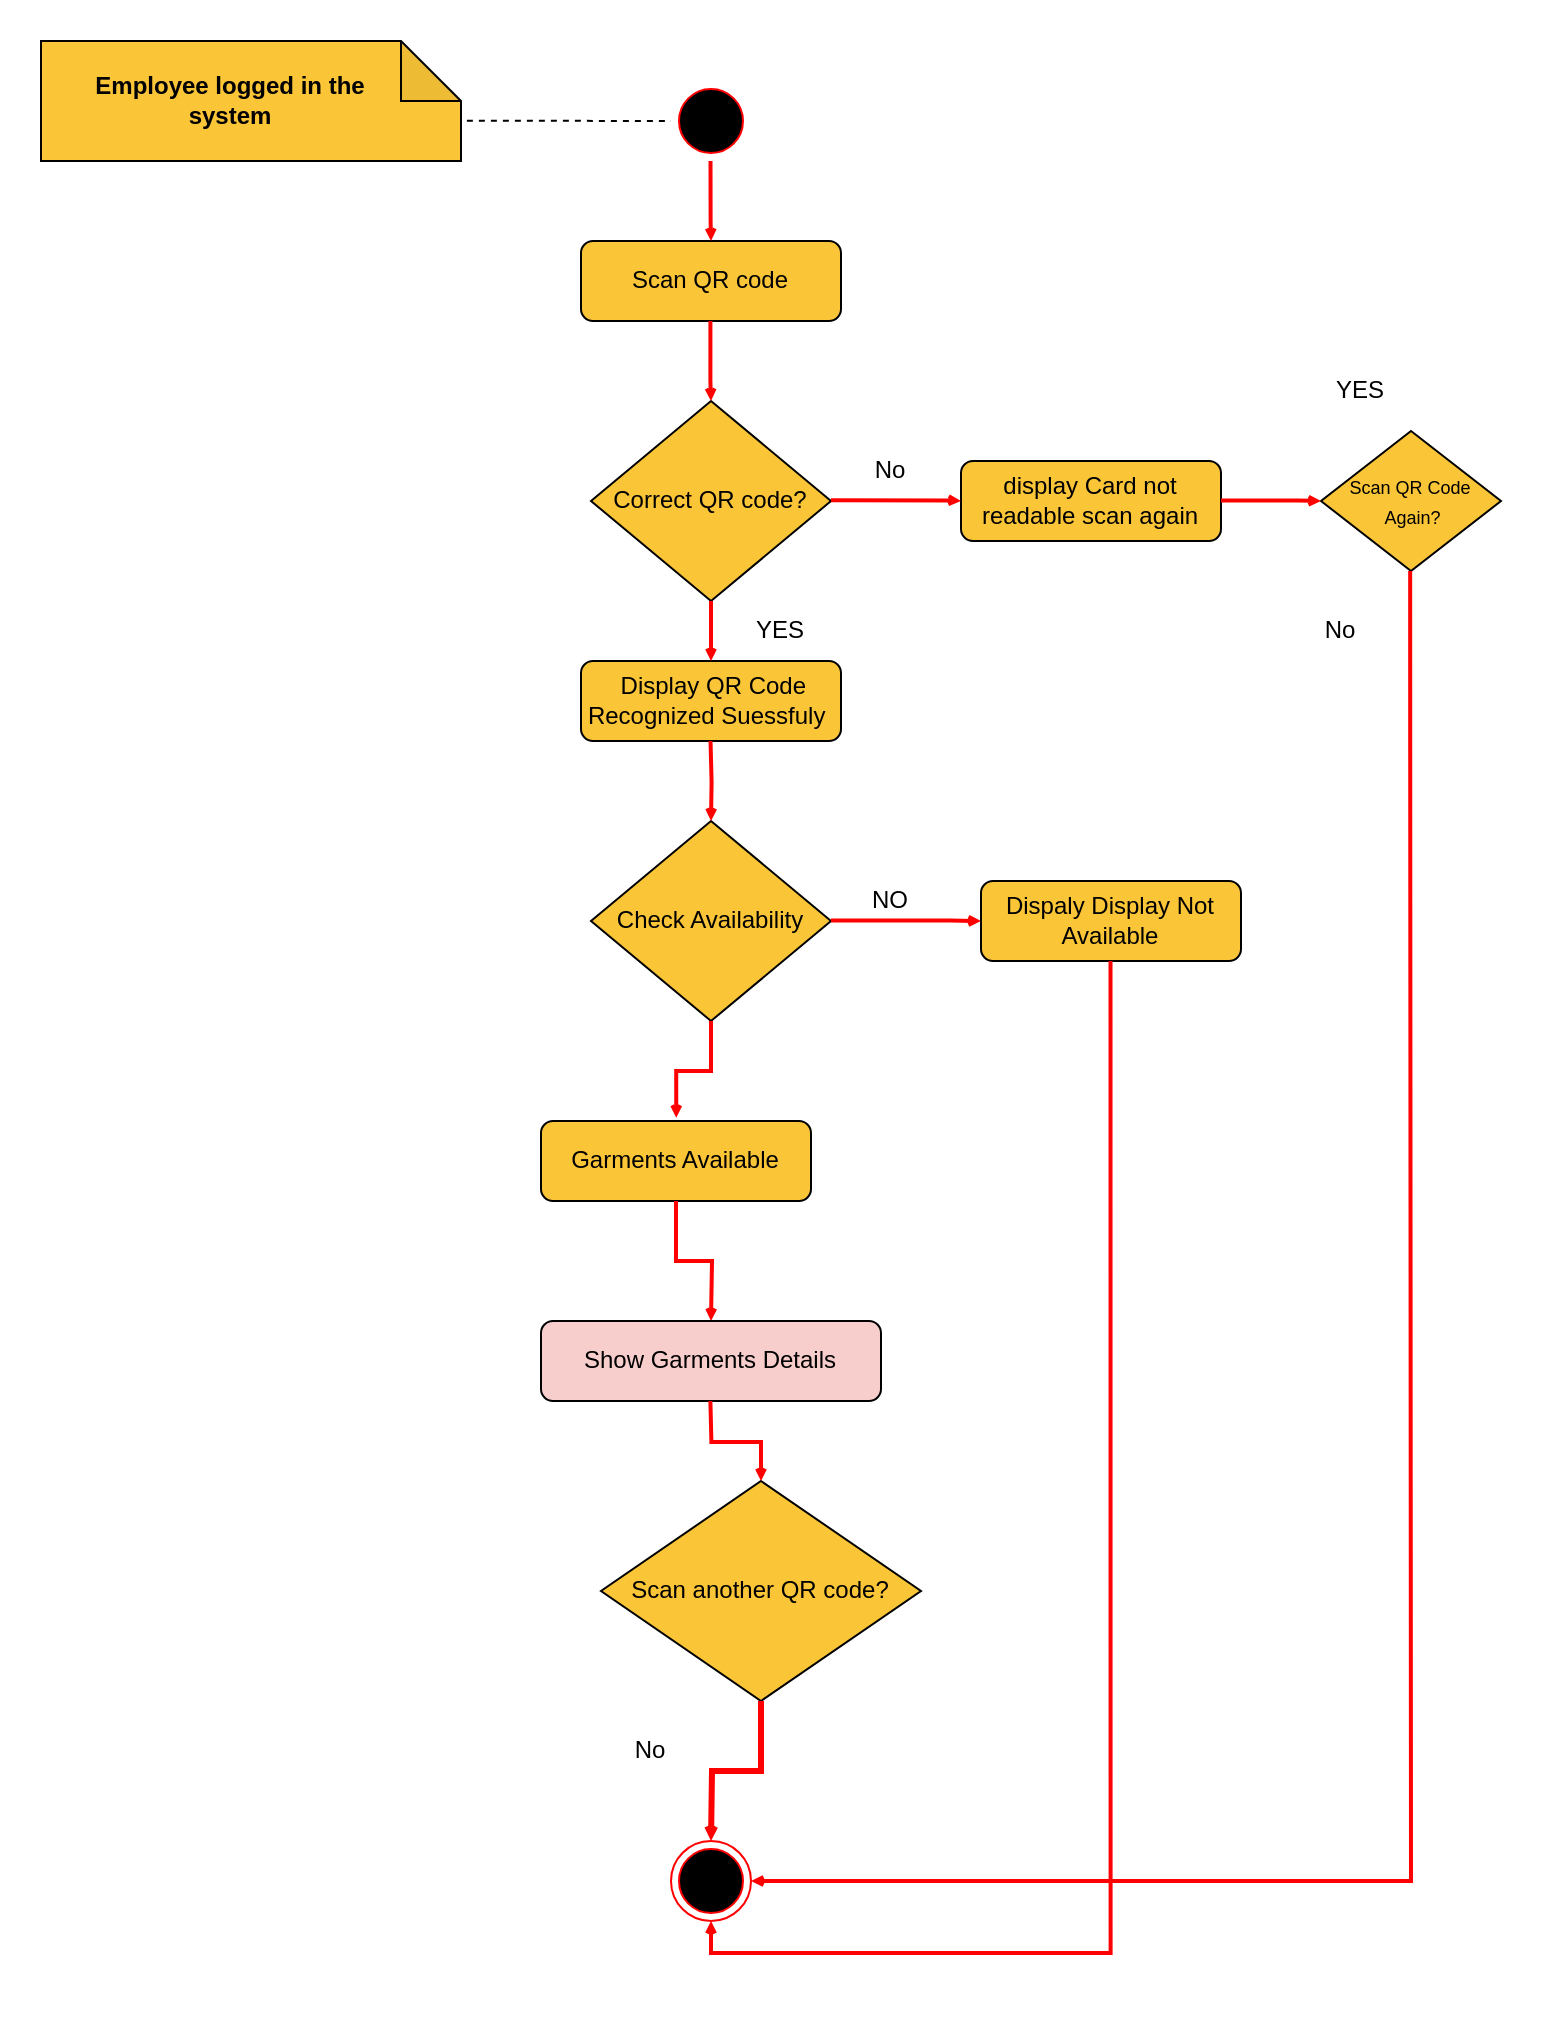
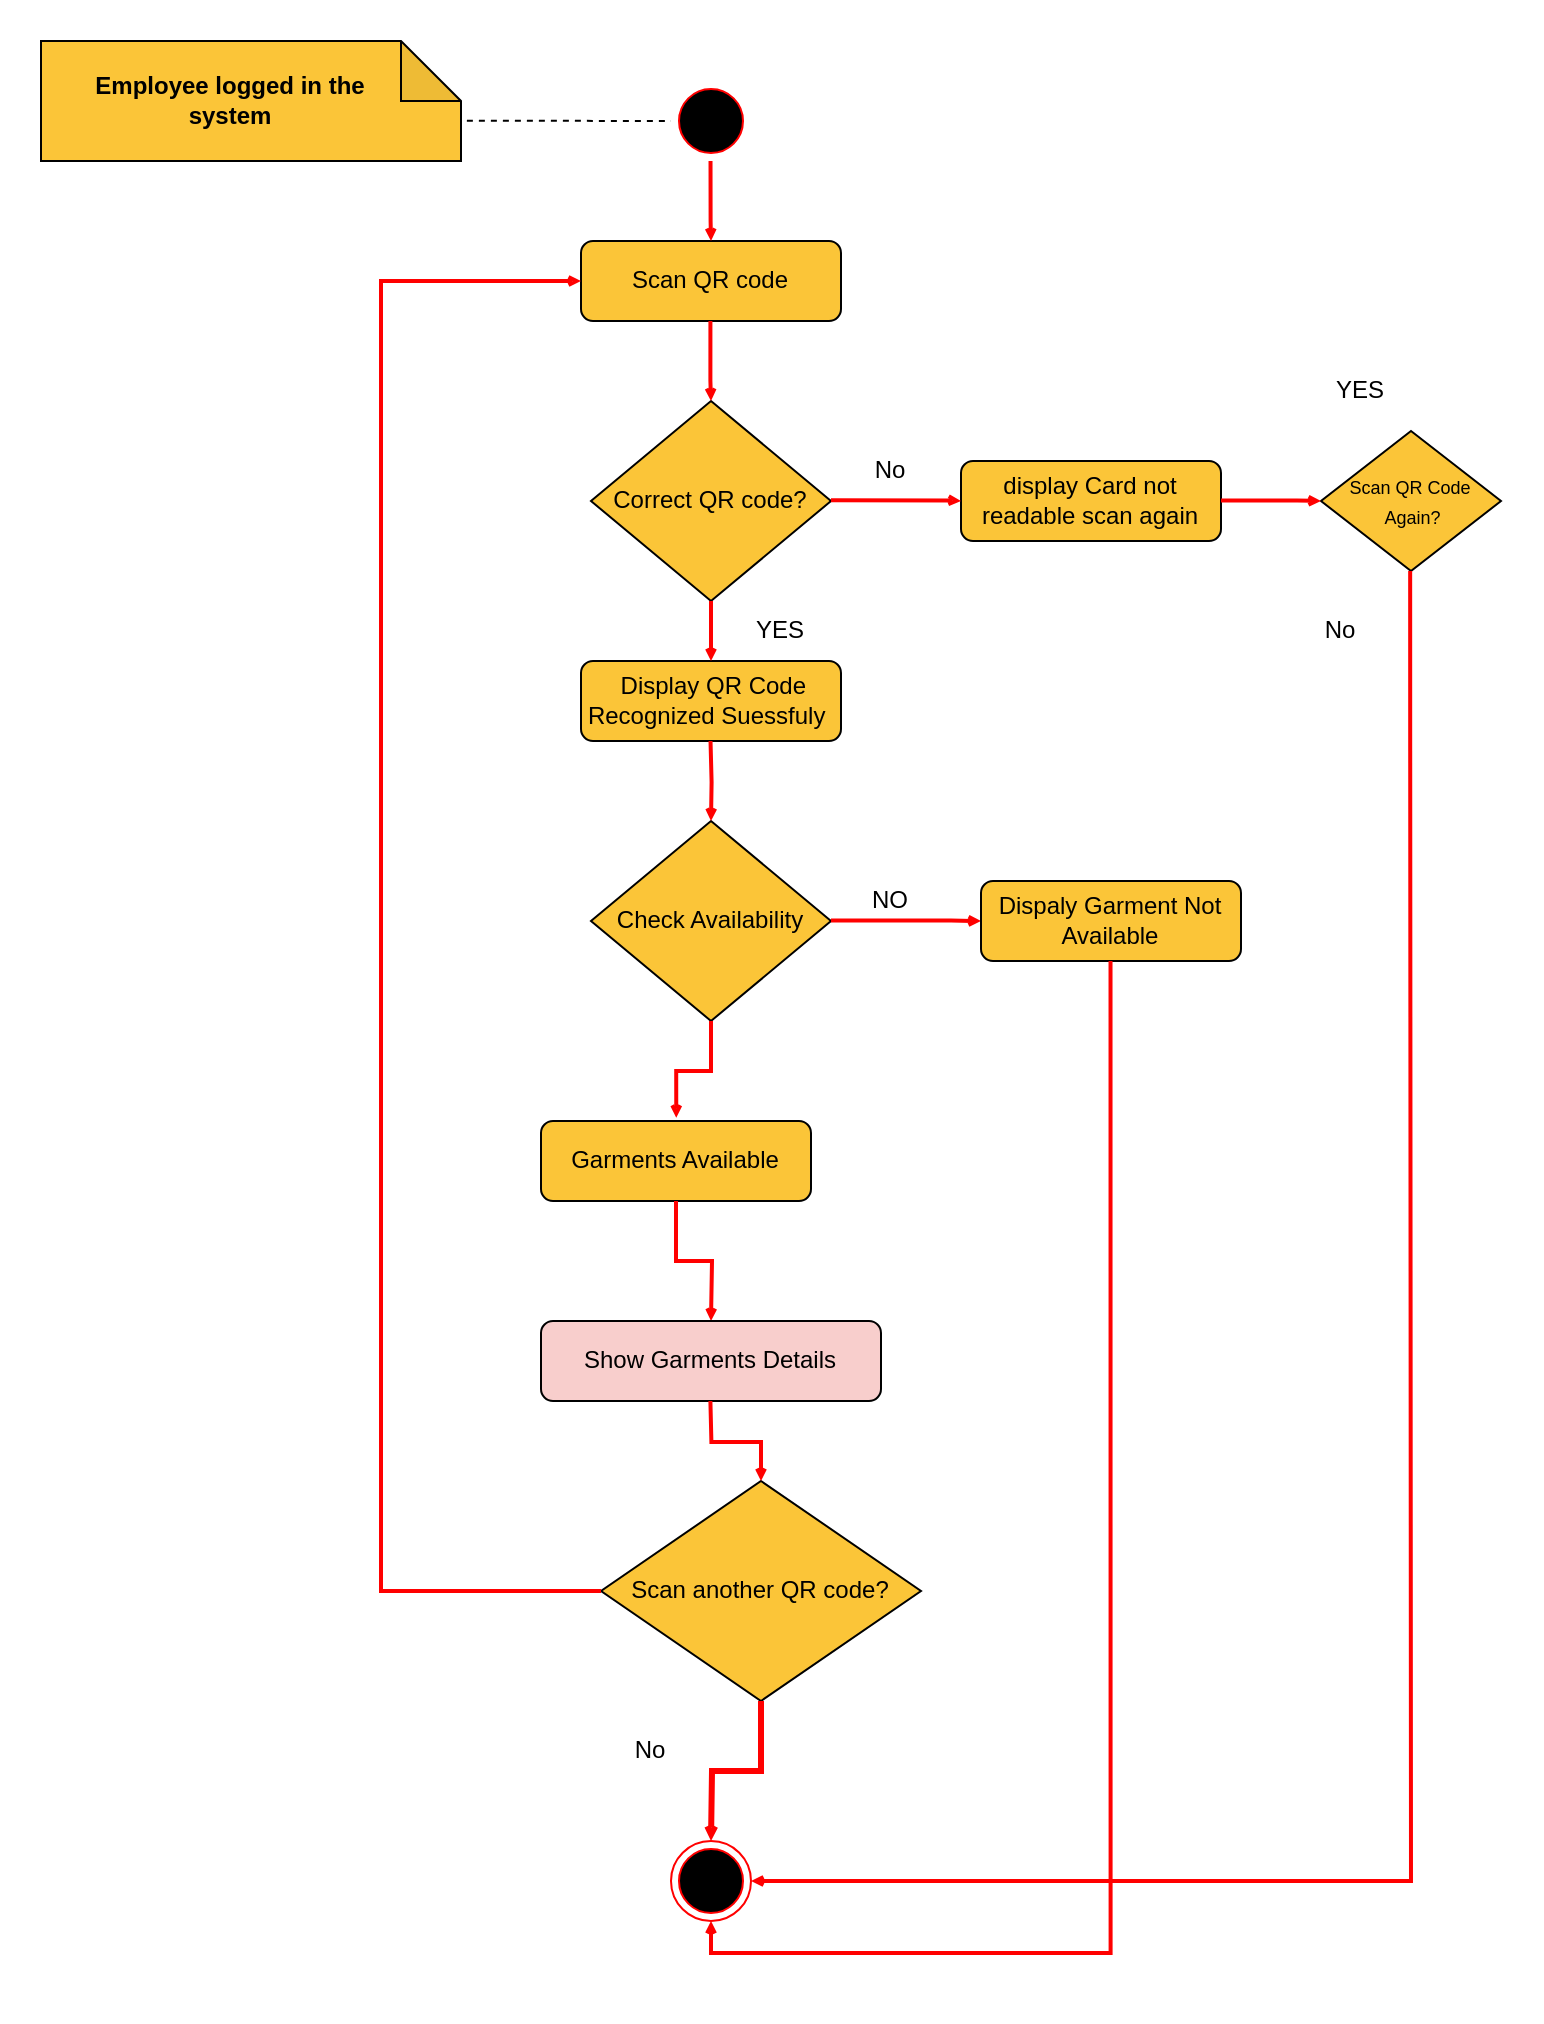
node "Dispaly Display Not Available": label "Dispaly Display Not Available" -> "Dispaly Garment Not Available"
edge "Scan another QR code?" -> "Scan QR code": added
